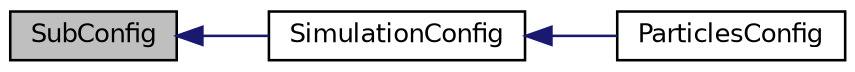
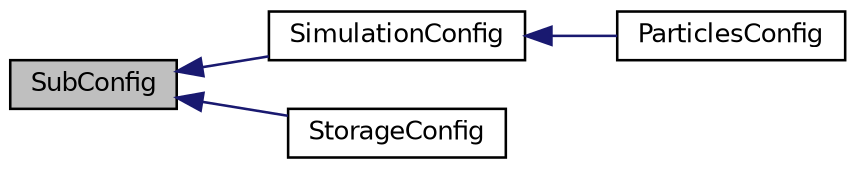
node "StorageConfig": added
